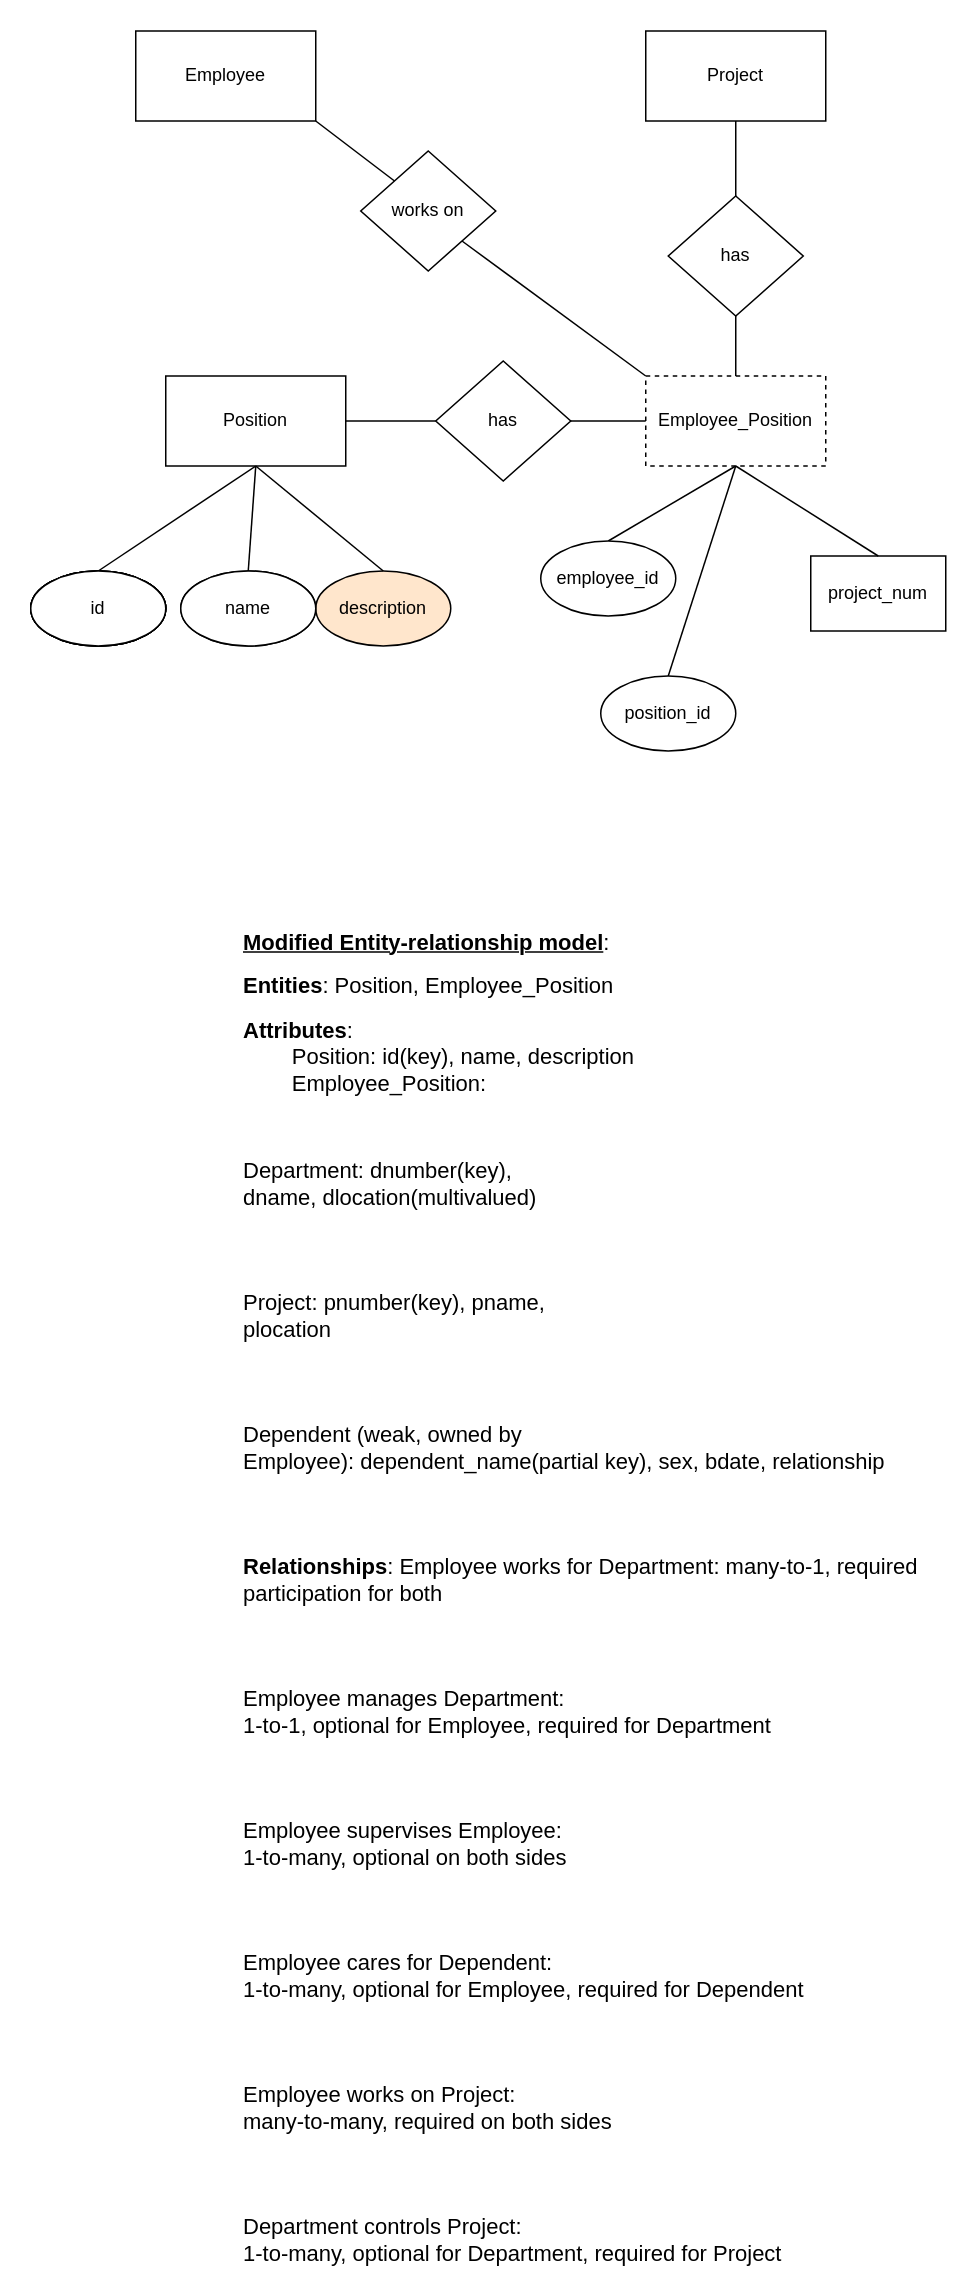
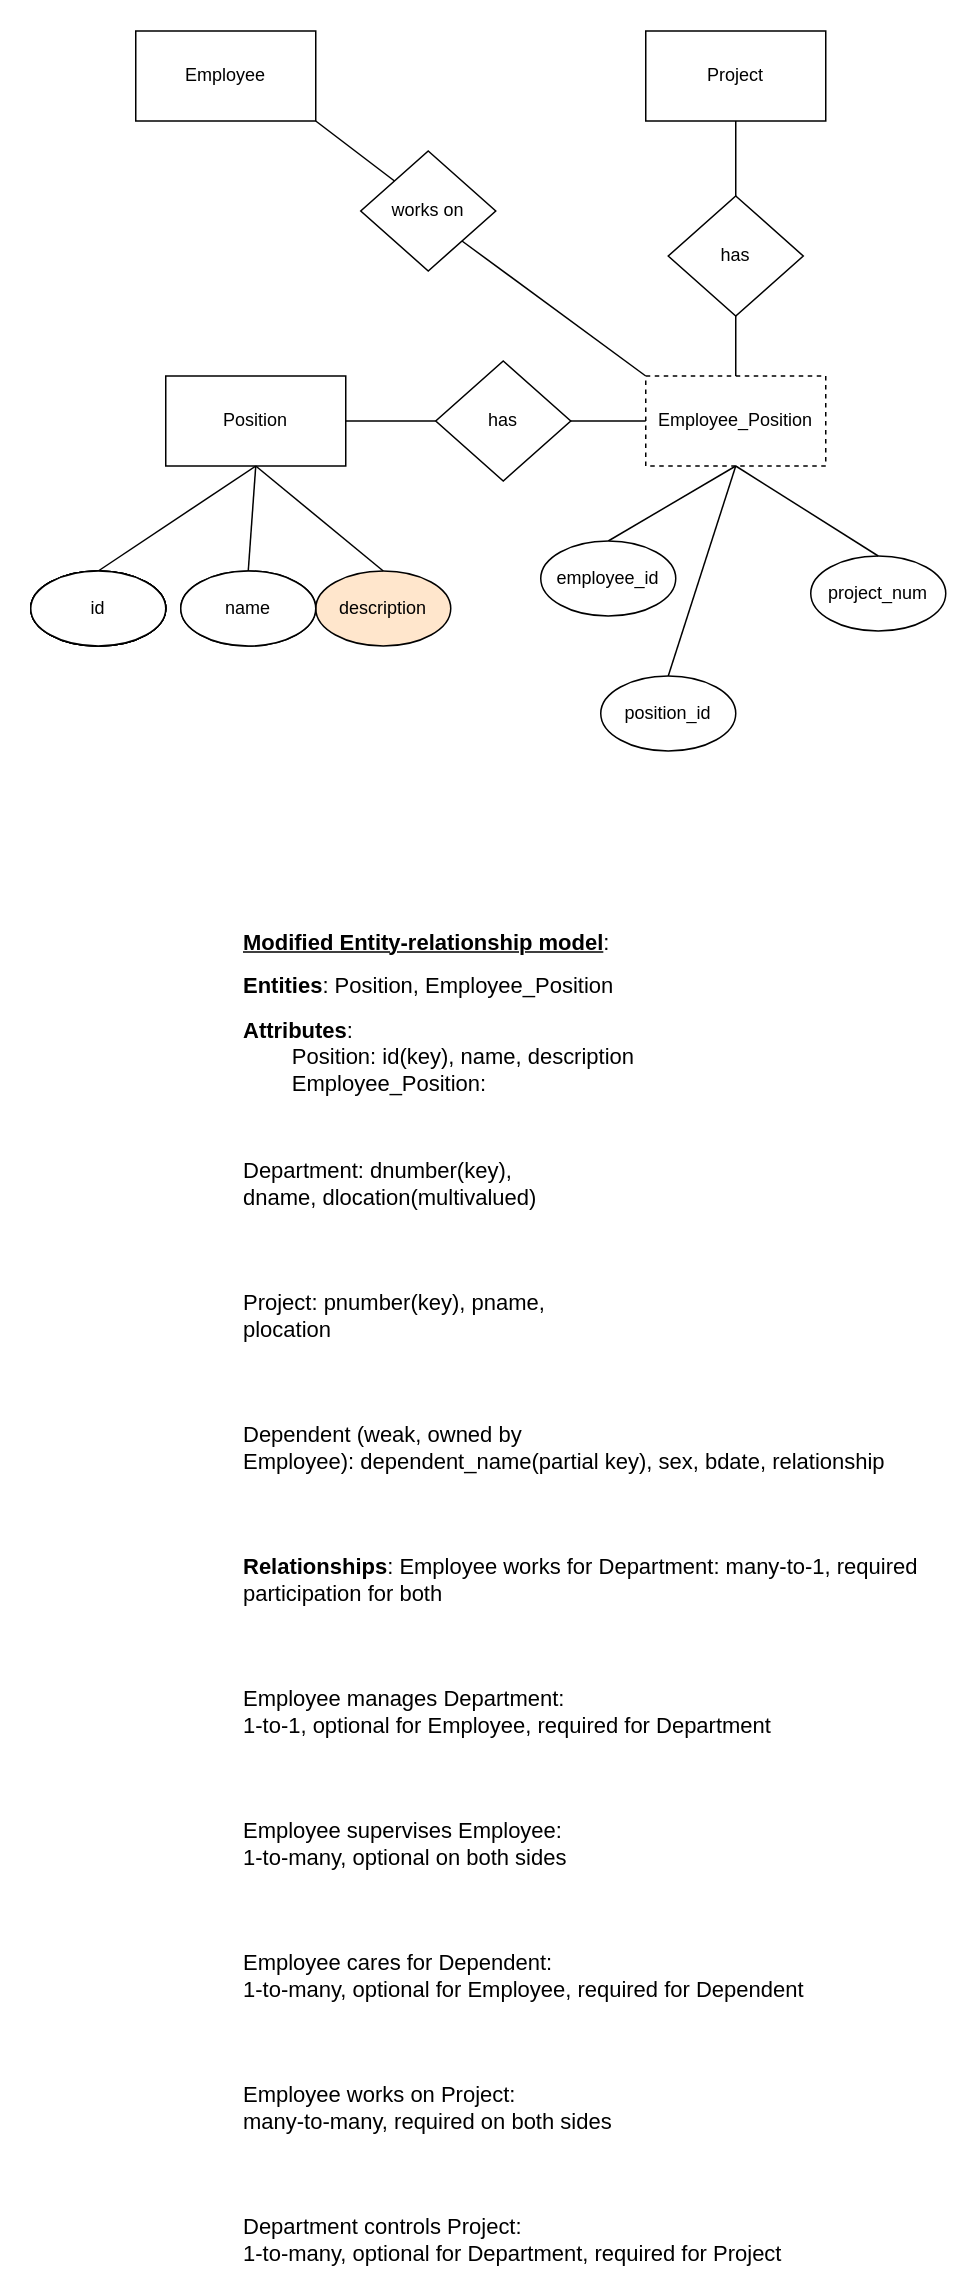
node "project_num": shape rectangle -> ellipse
